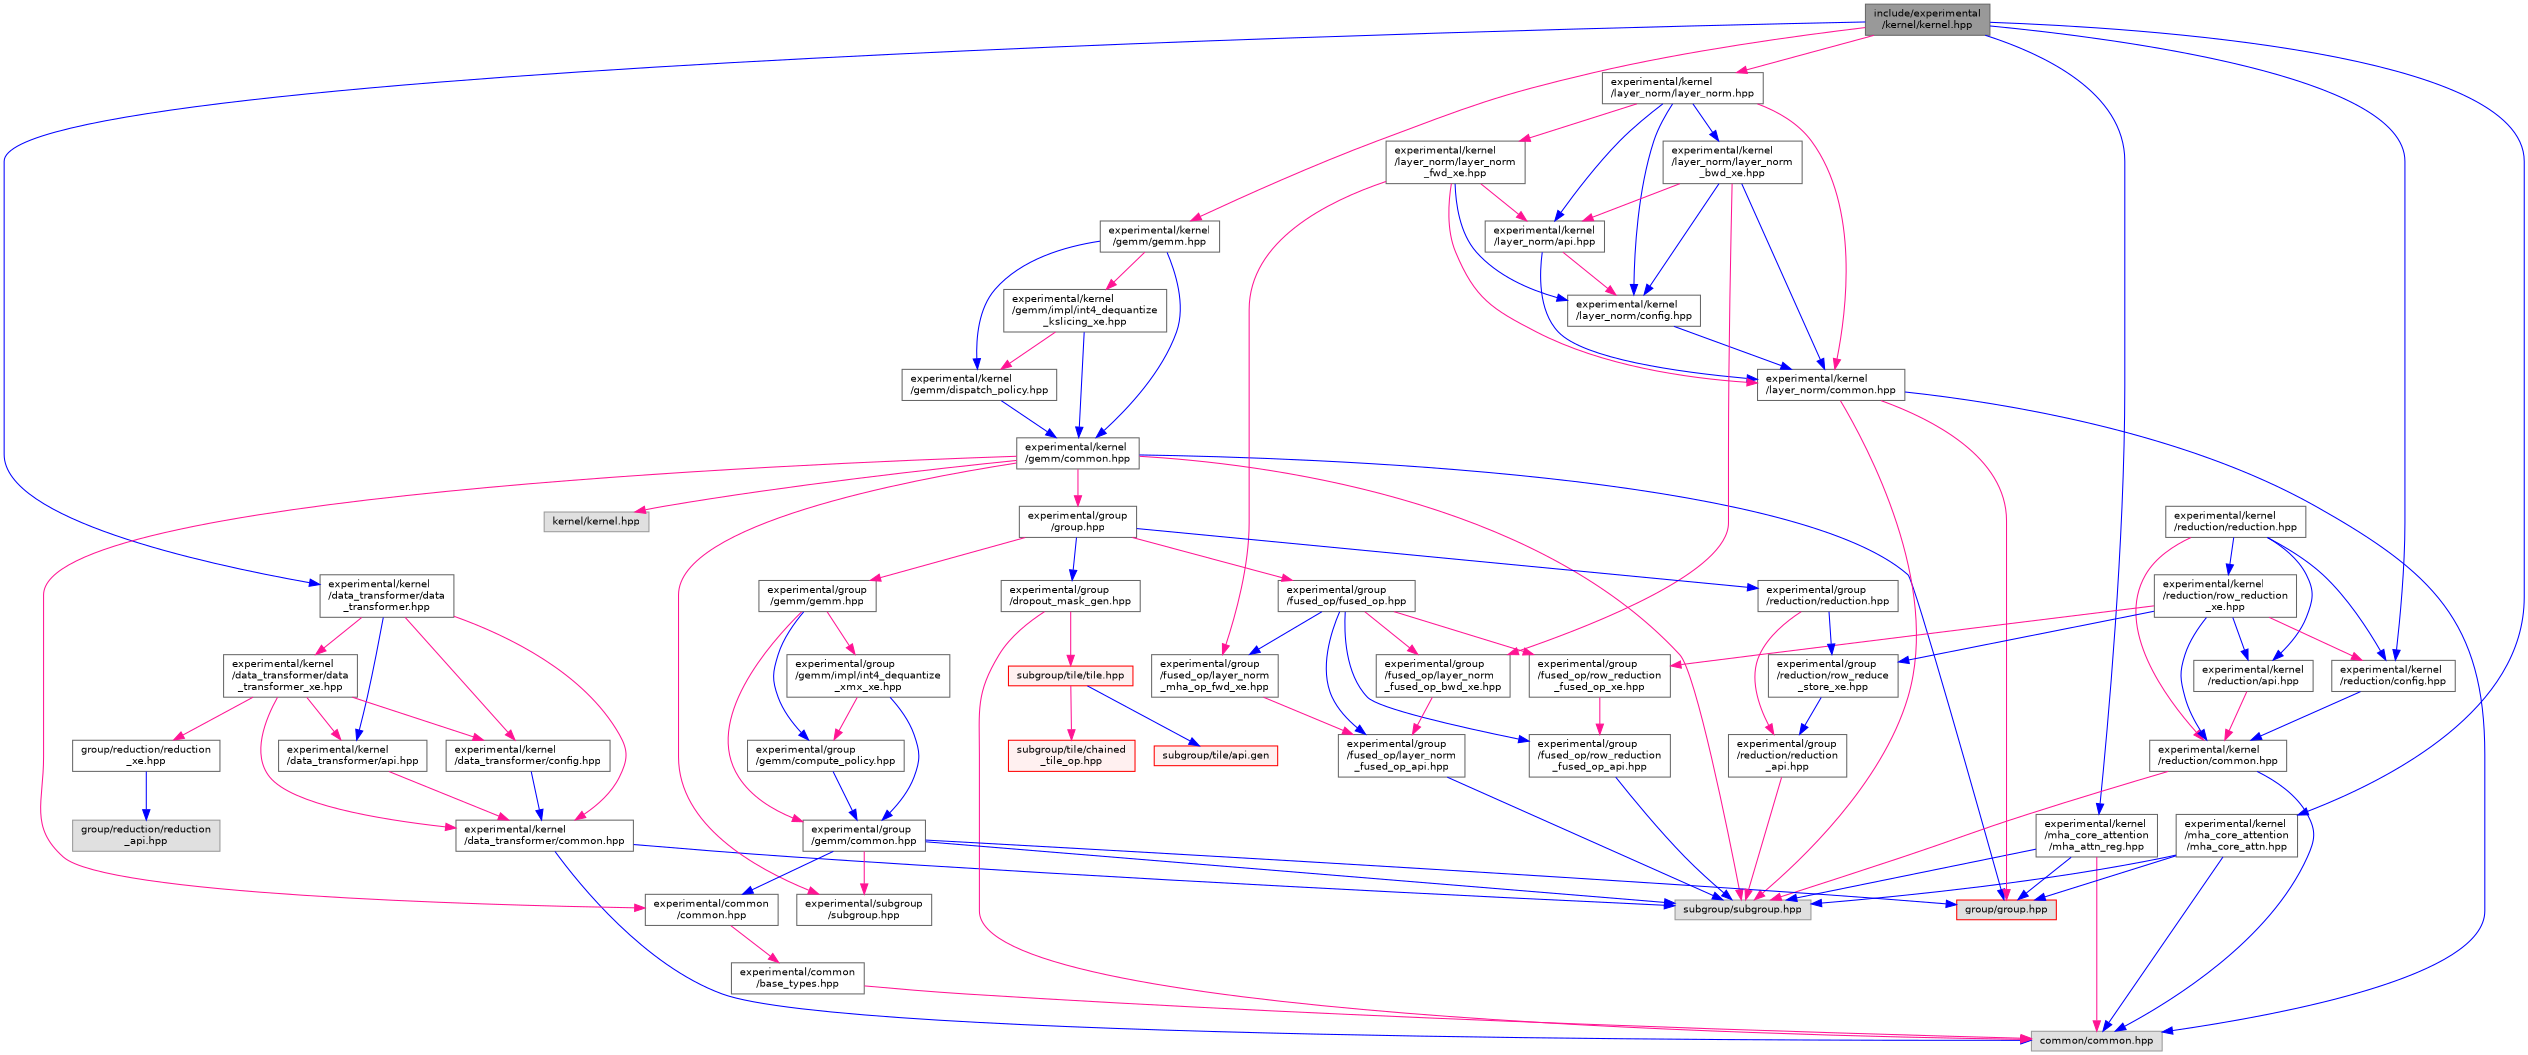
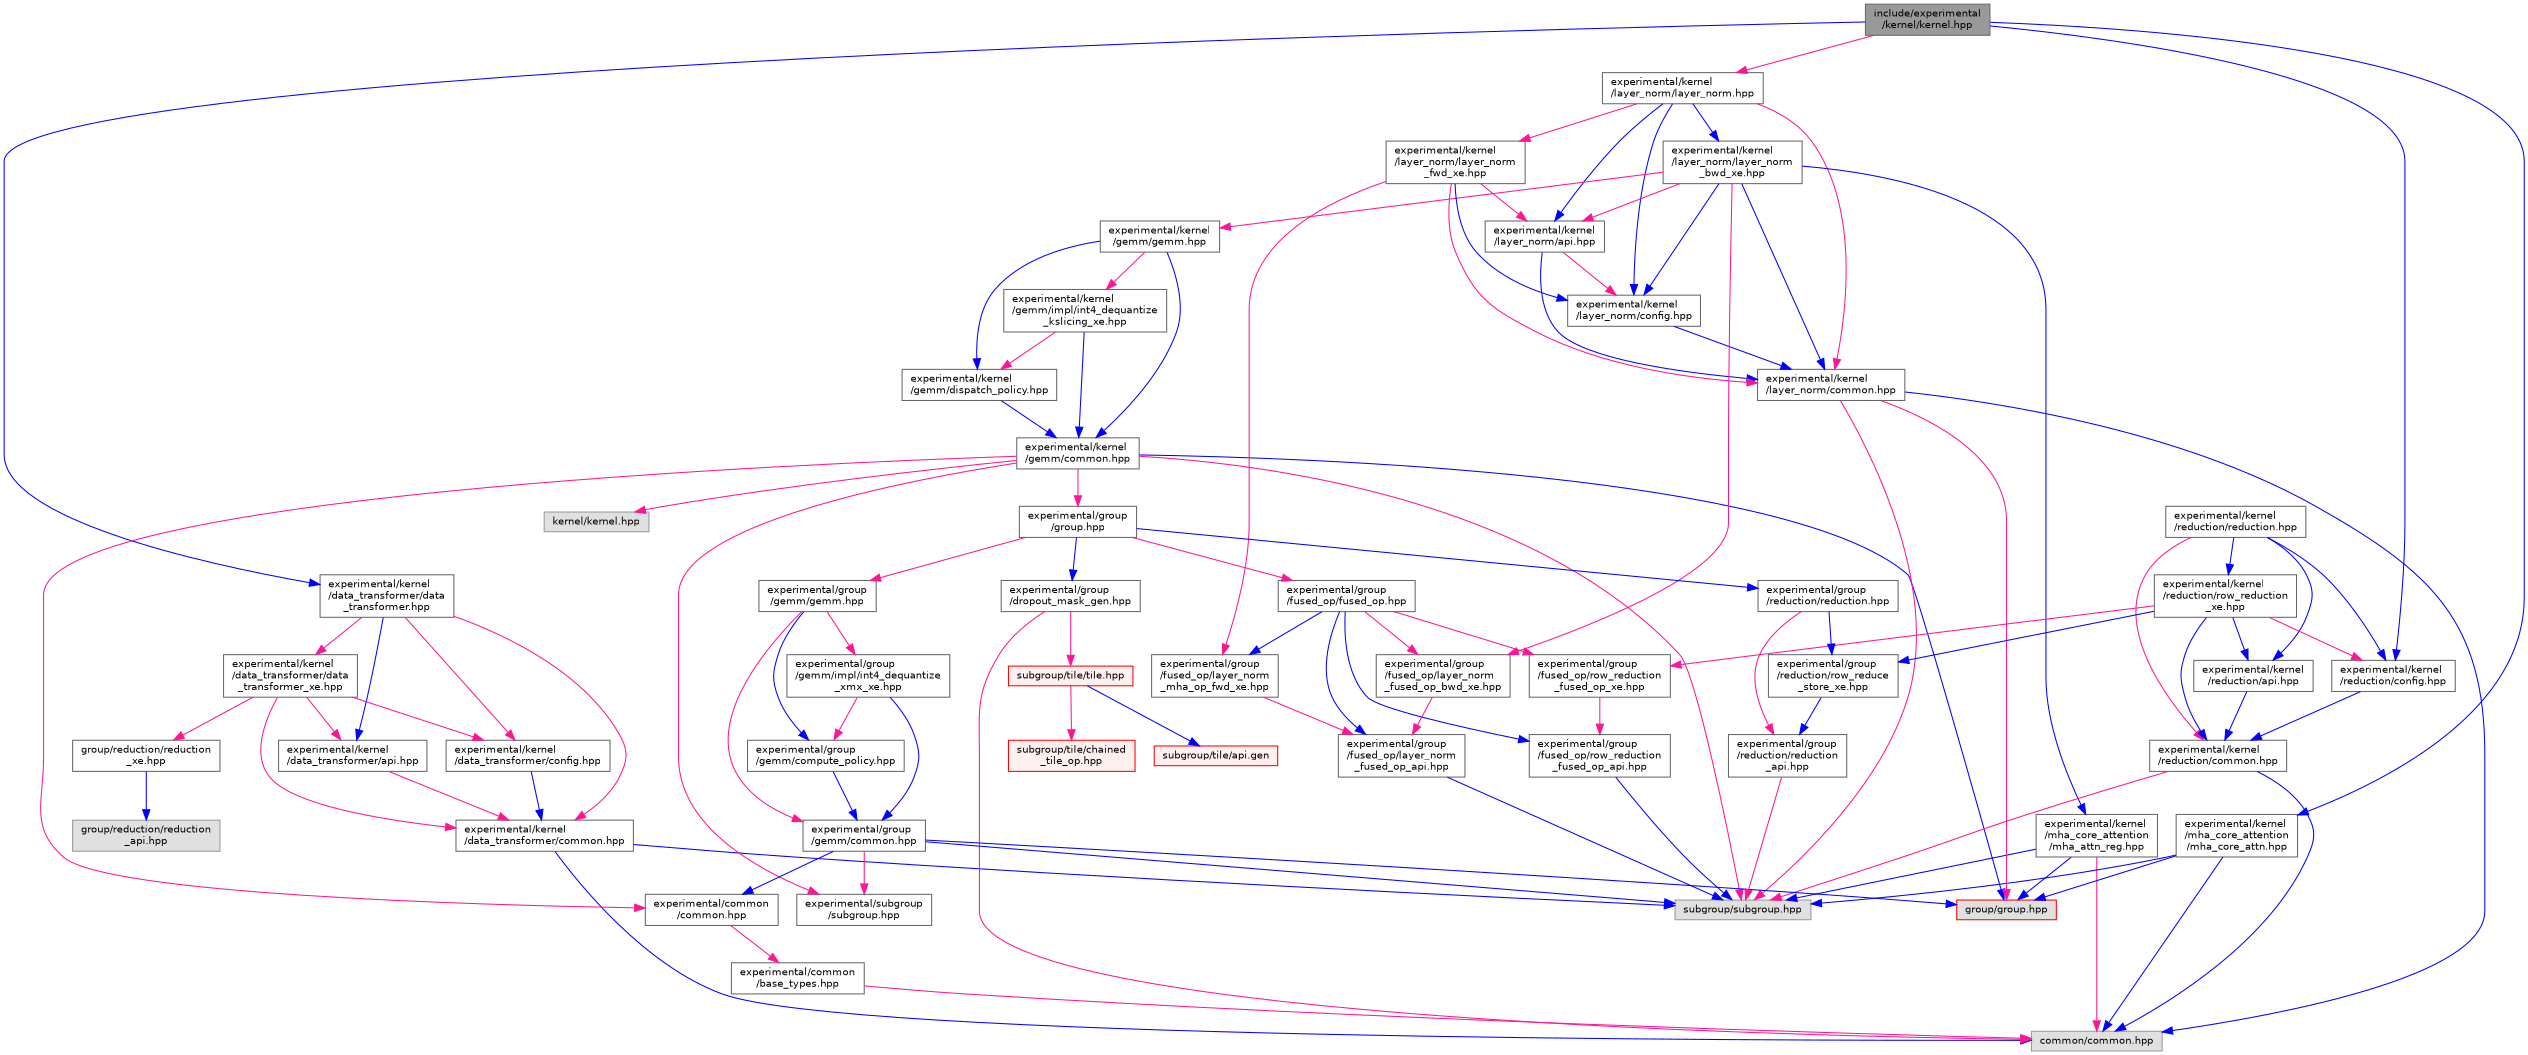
edge "include/experimental /kernel/kernel.hpp" -> "experimental/kernel /gemm/gemm.hpp": now "experimental/kernel /layer_norm/layer_norm _bwd_xe.hpp" -> "experimental/kernel /gemm/gemm.hpp"
edge "include/experimental /kernel/kernel.hpp" -> "experimental/kernel /mha_core_attention /mha_attn_reg.hpp": now "experimental/kernel /layer_norm/layer_norm _bwd_xe.hpp" -> "experimental/kernel /mha_core_attention /mha_attn_reg.hpp"
edge "experimental/kernel /reduction/api.hpp" -> "experimental/kernel /reduction/common.hpp": color deeppink -> blue
